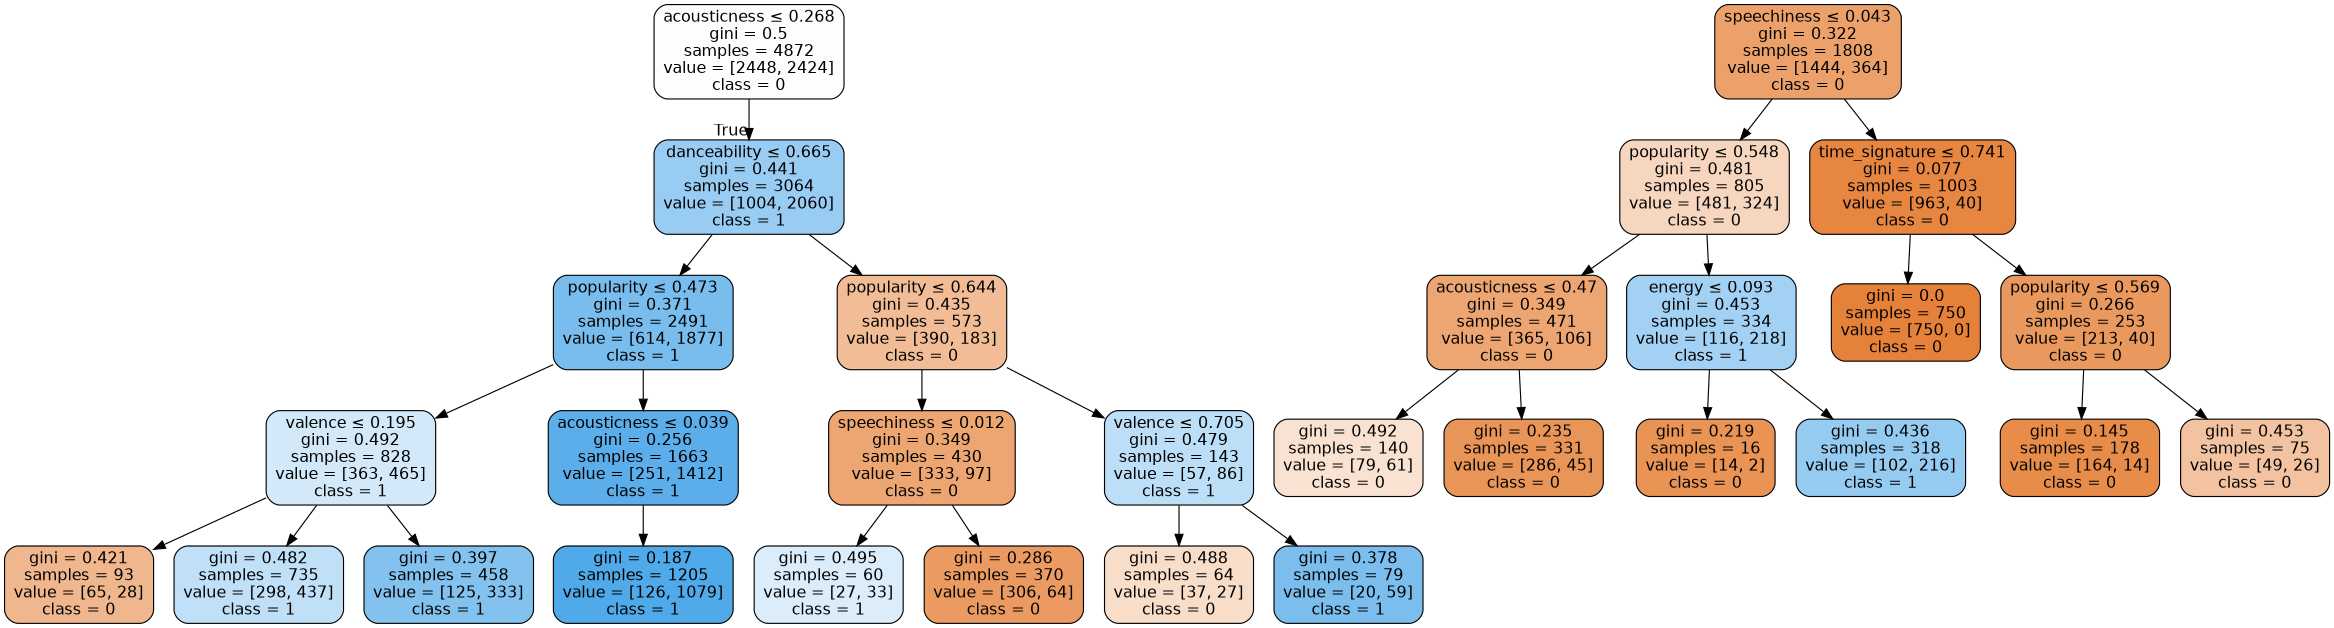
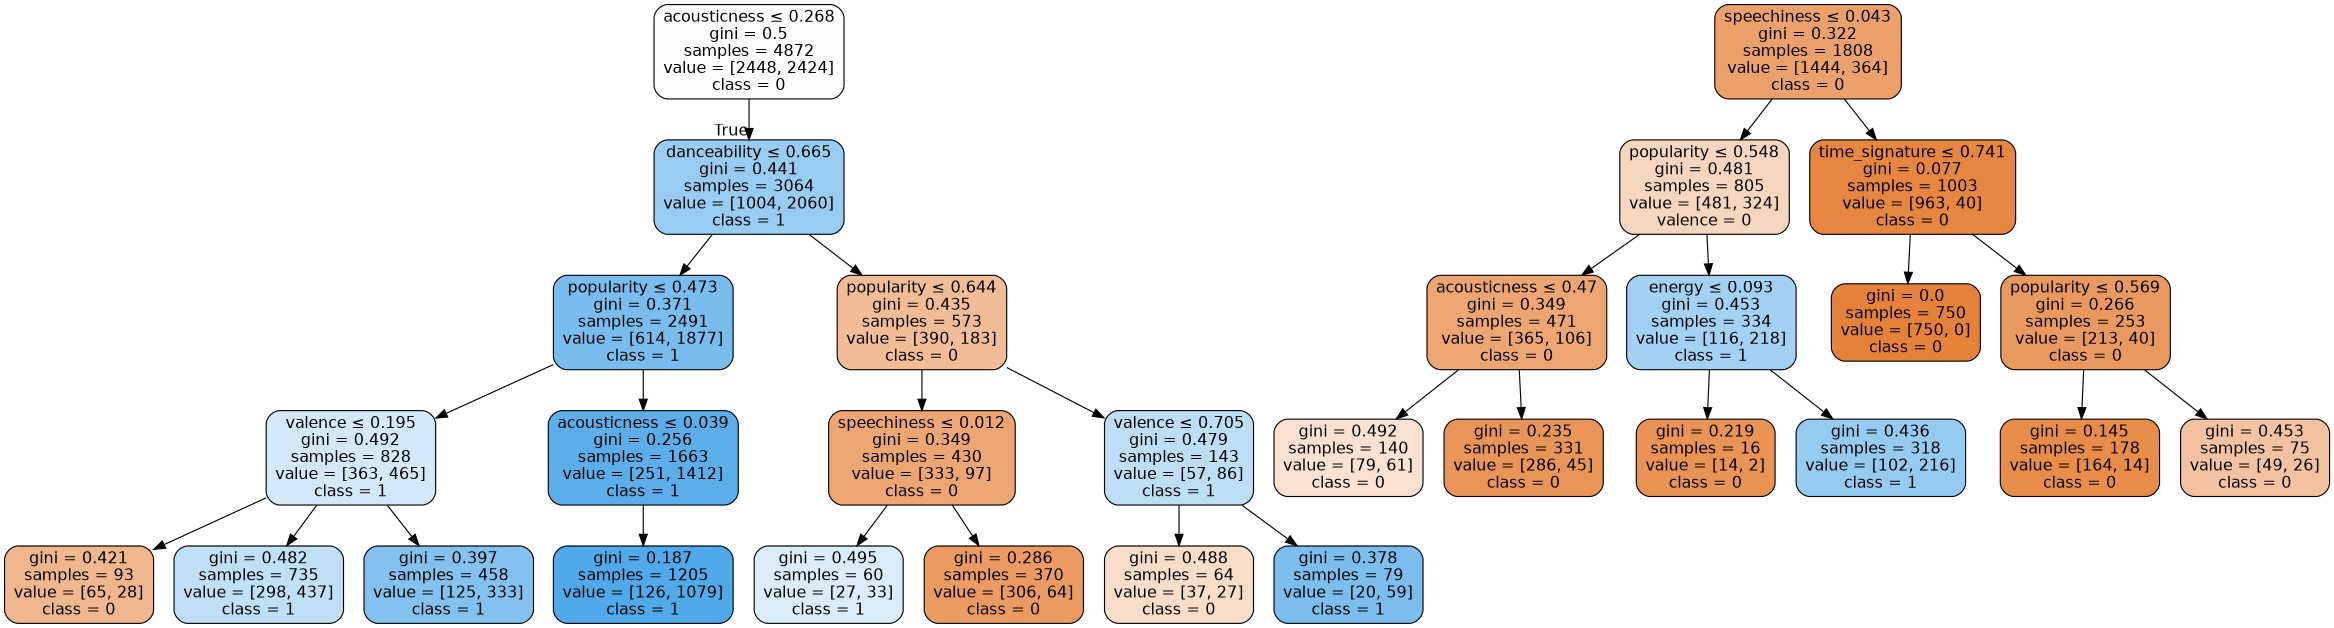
node "popularity ≤ 0.548": text "class = 0" -> "valence = 0"
